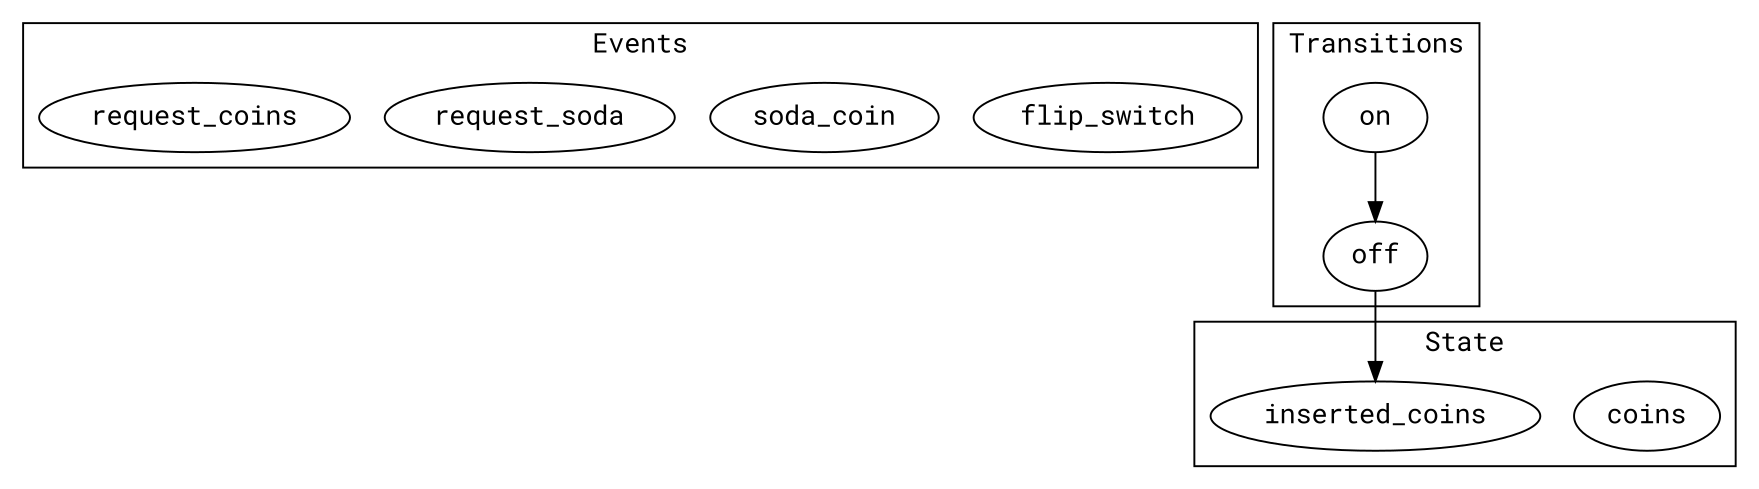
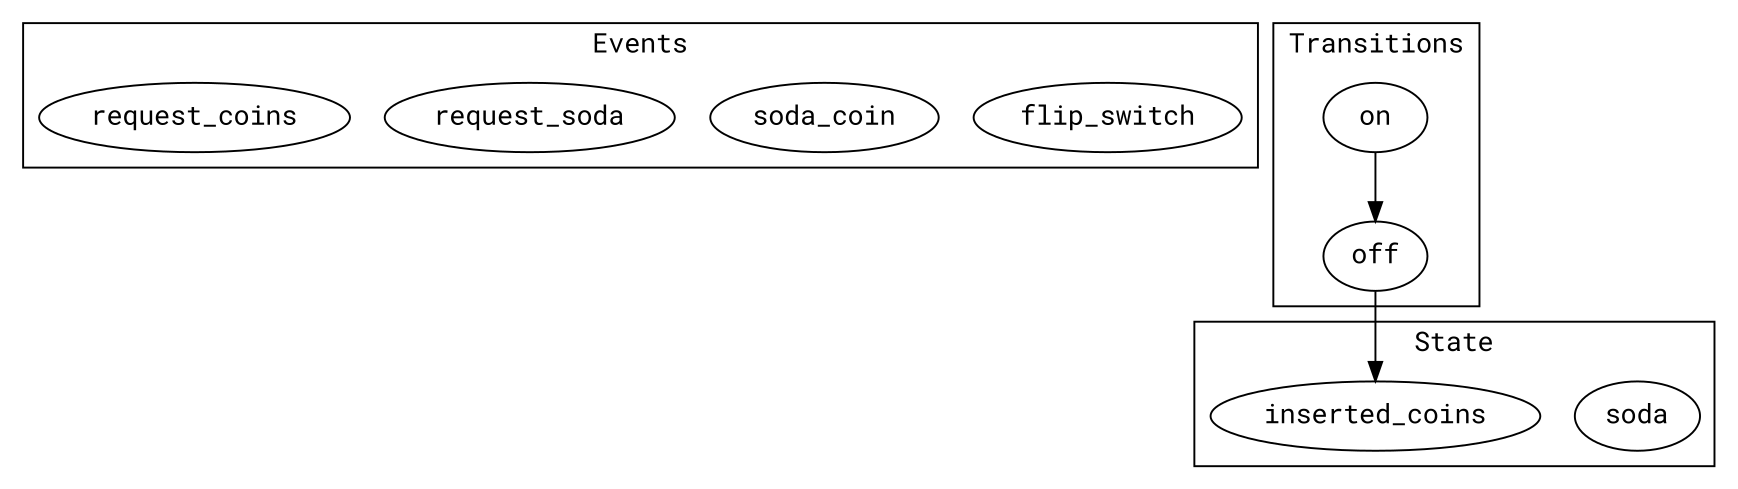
node "coins": label "coins" -> "soda"
